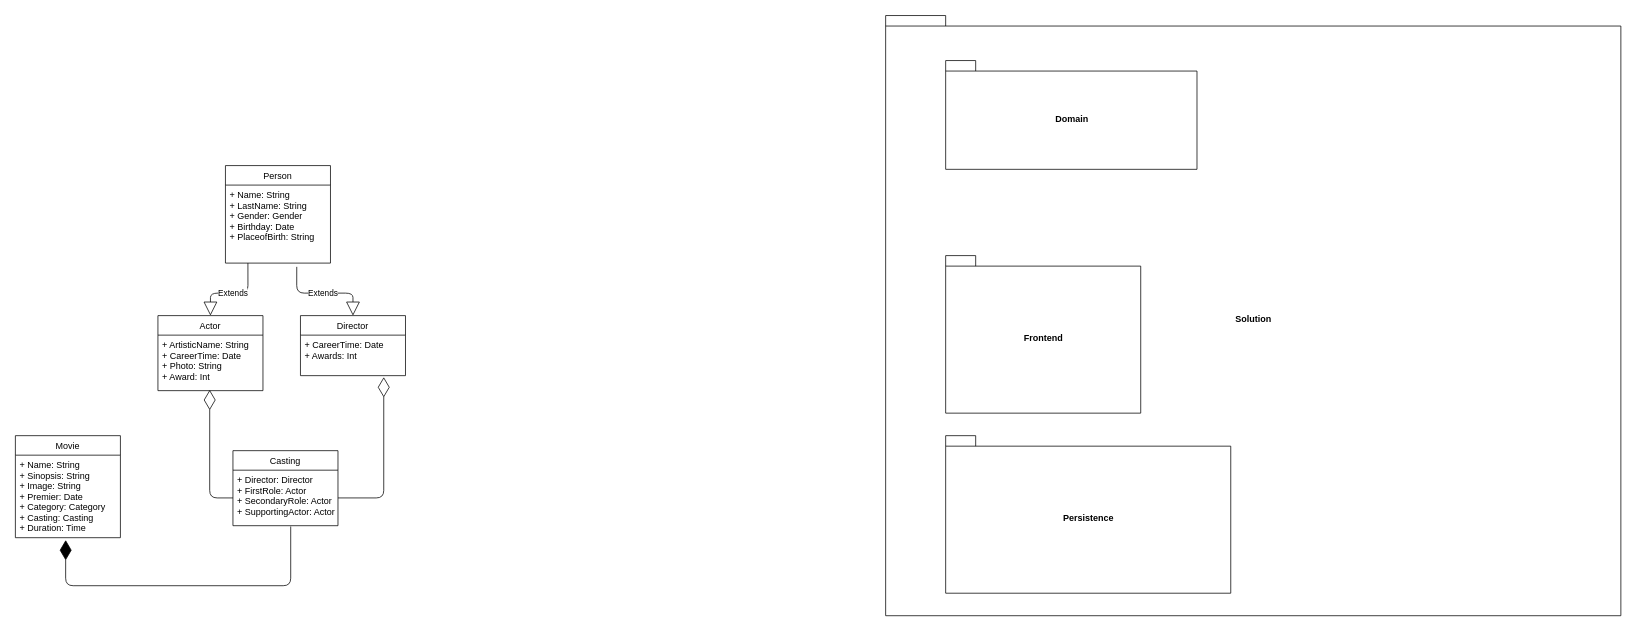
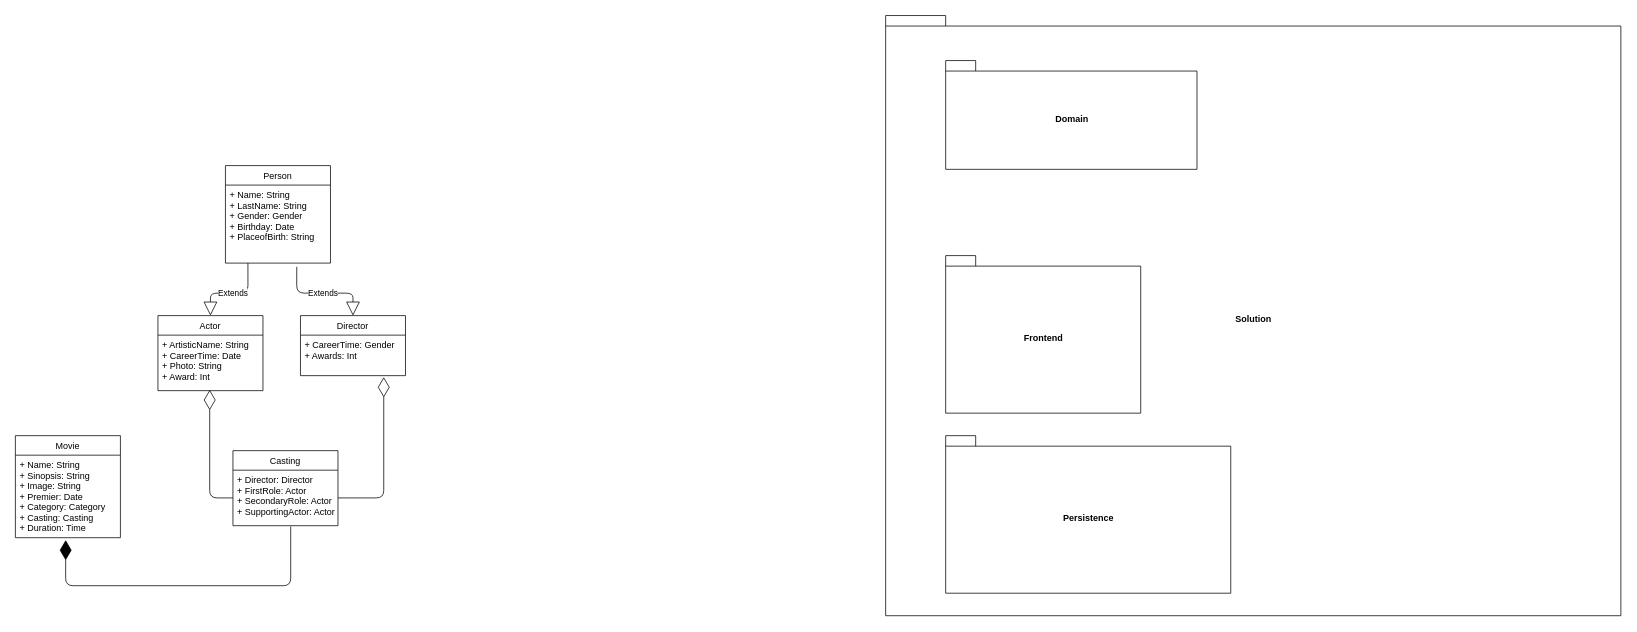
node "+ CareerTime: Date + Awards: Int": label "+ CareerTime: Date + Awards: Int" -> "+ CareerTime: Gender + Awards: Int"
